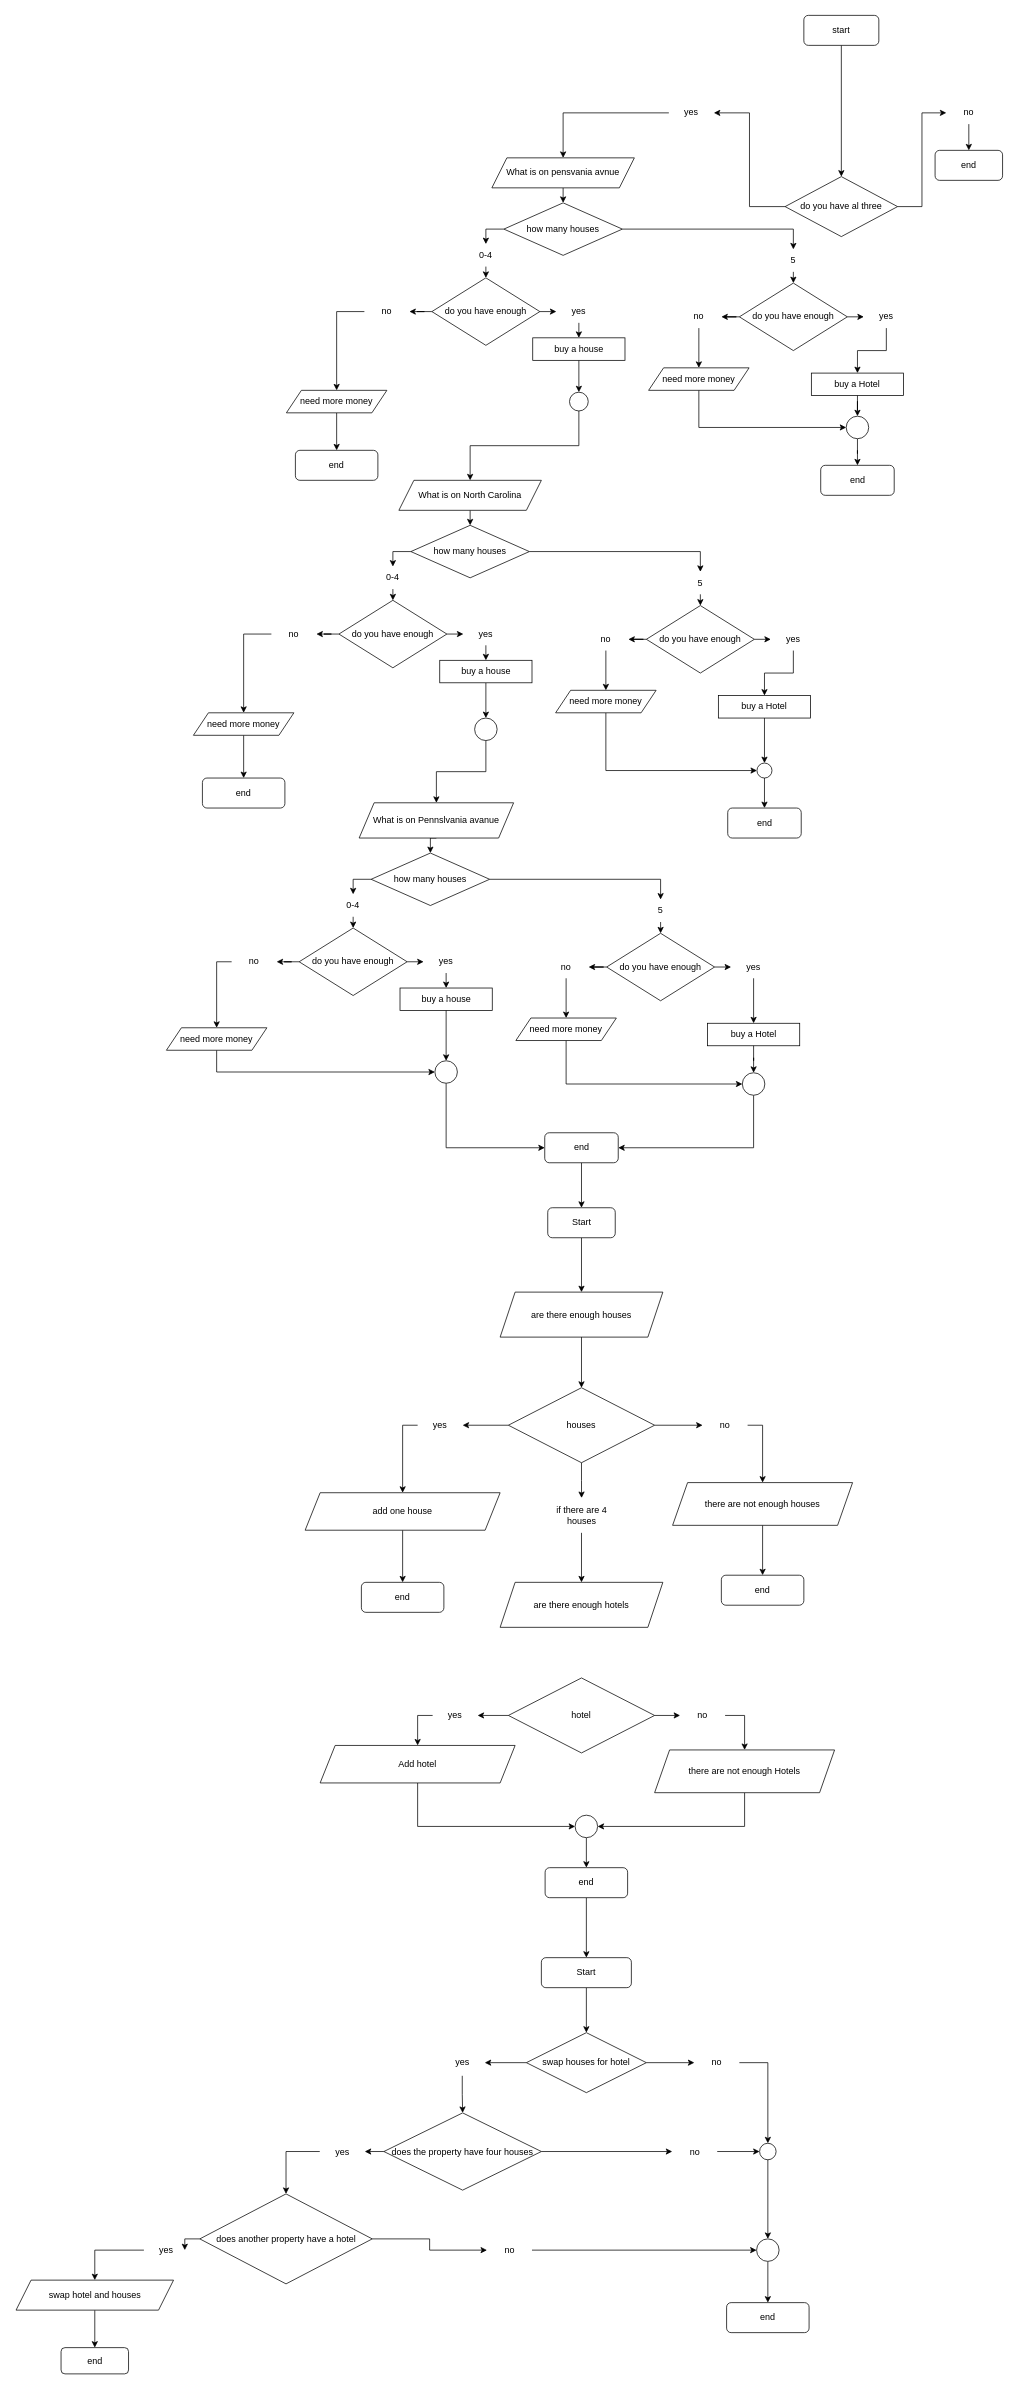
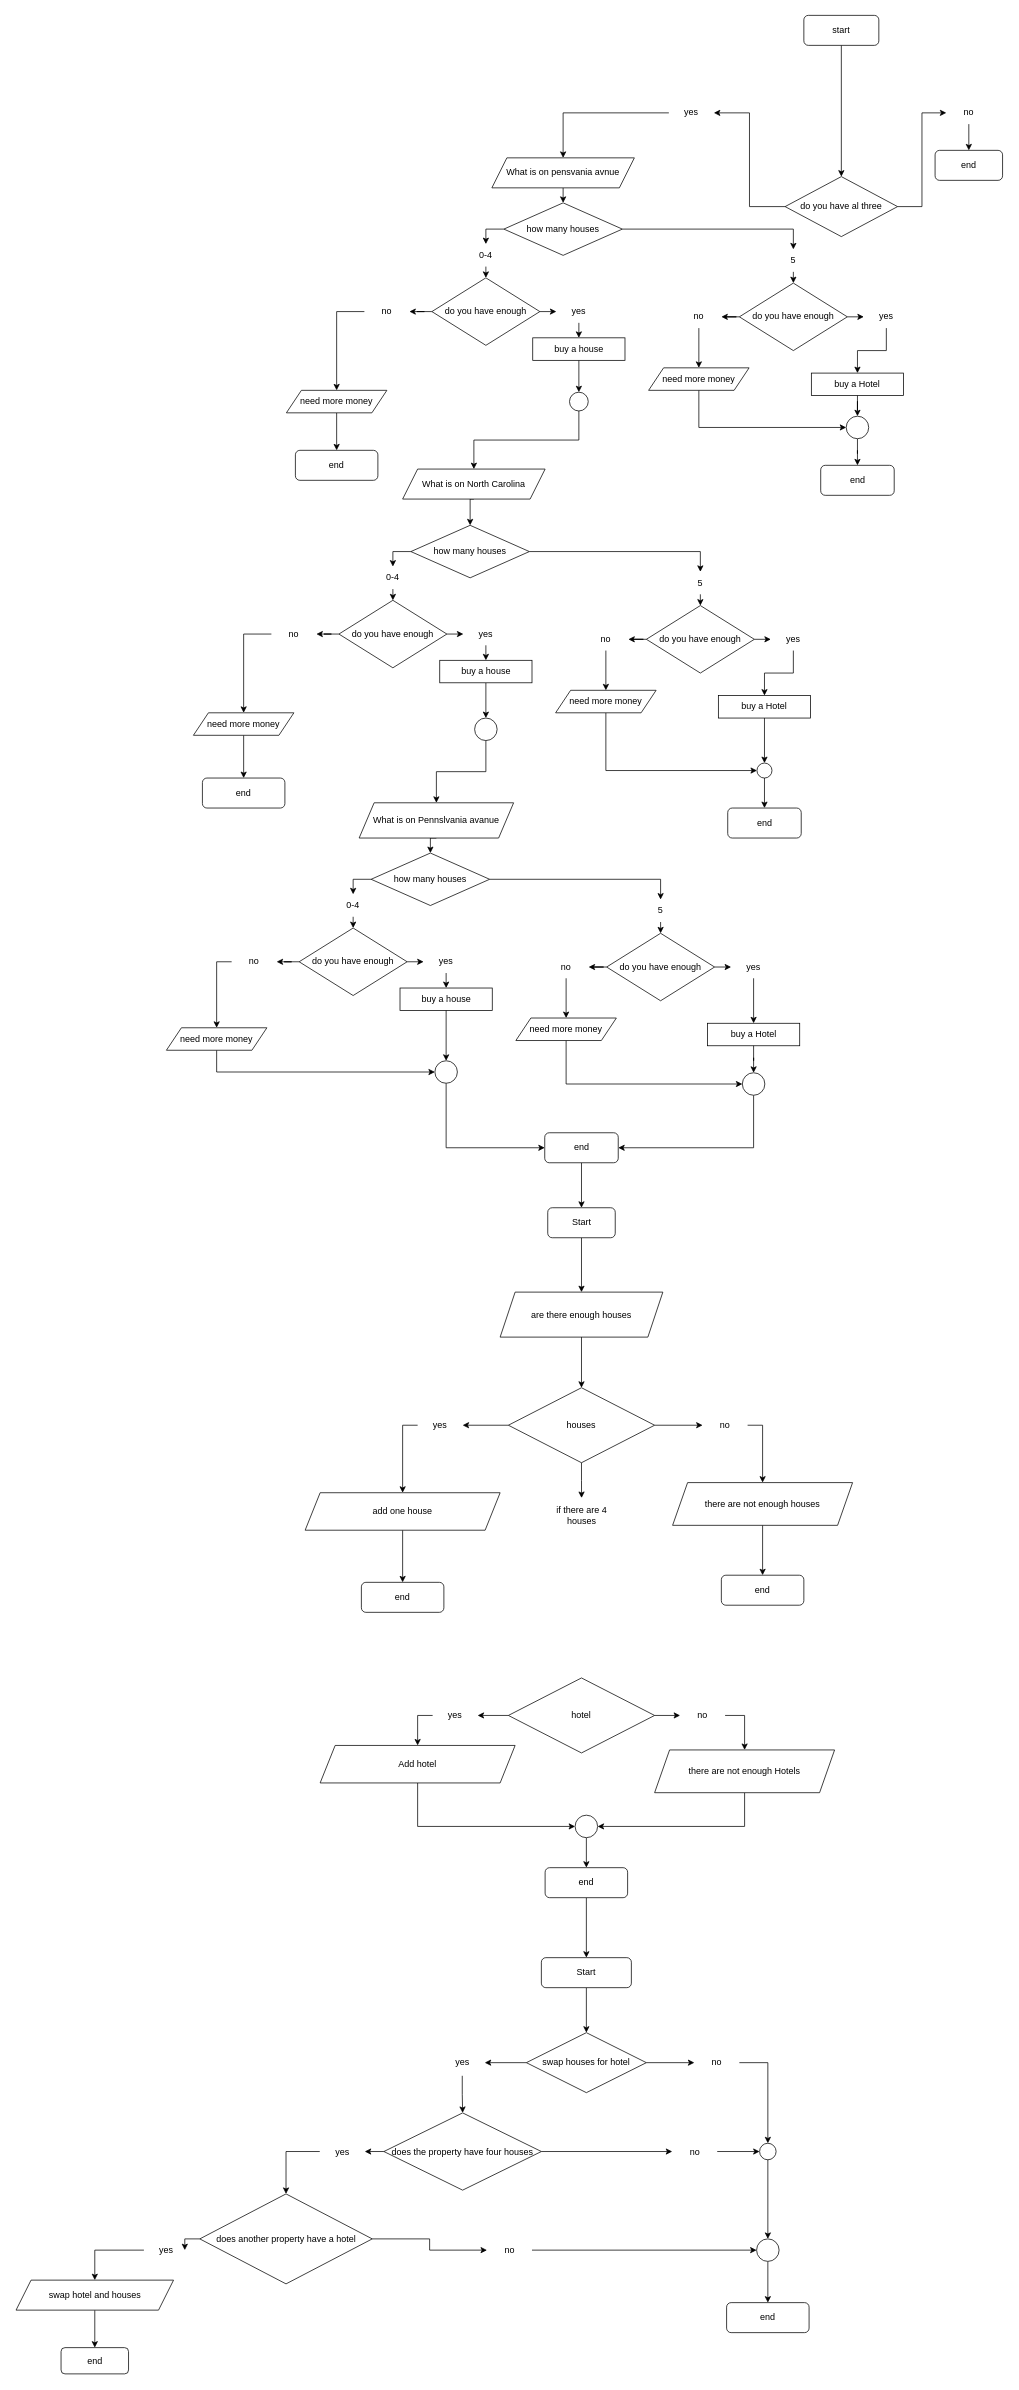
node "What is on North Carolina": moved (470, 495) -> (474, 484)
edge "if there are 4 houses" -> "are there enough hotels": removed
node "are there enough hotels": removed
